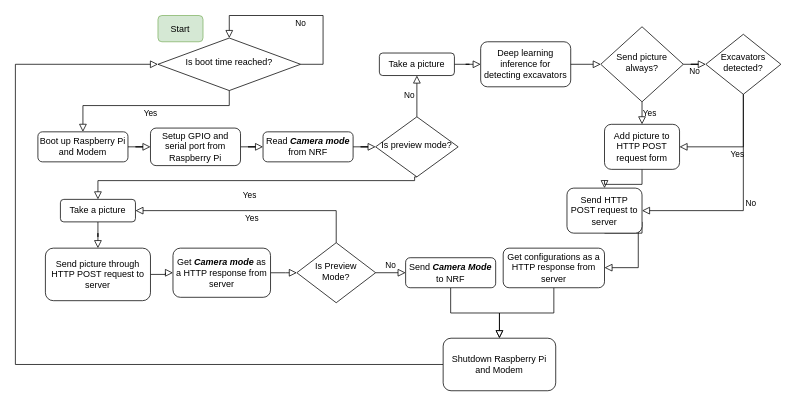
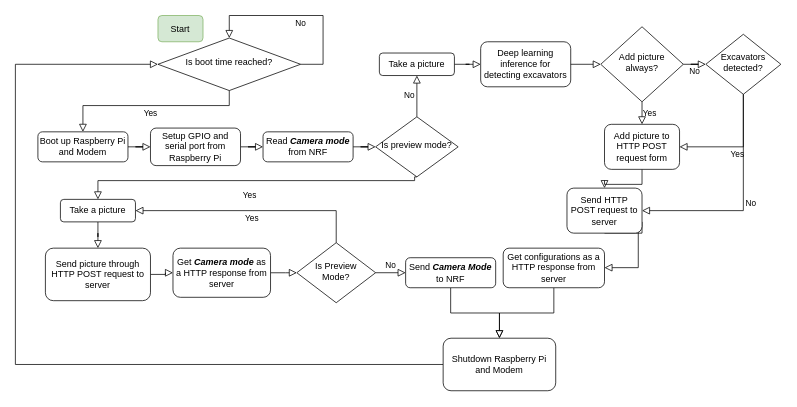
node "Send picture always?": label "Send picture always?" -> "Add picture always?"
